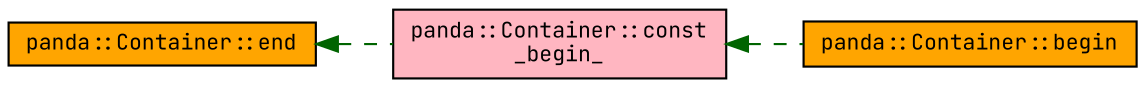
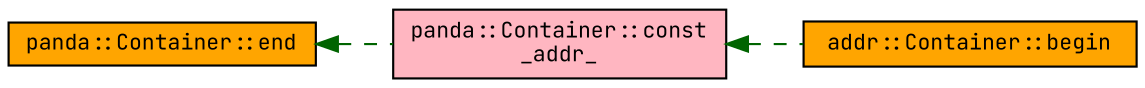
node "panda::Container::const _begin_": label "panda::Container::const _begin_" -> "panda::Container::const _addr_"
node "panda::Container::begin": label "panda::Container::begin" -> "addr::Container::begin"
